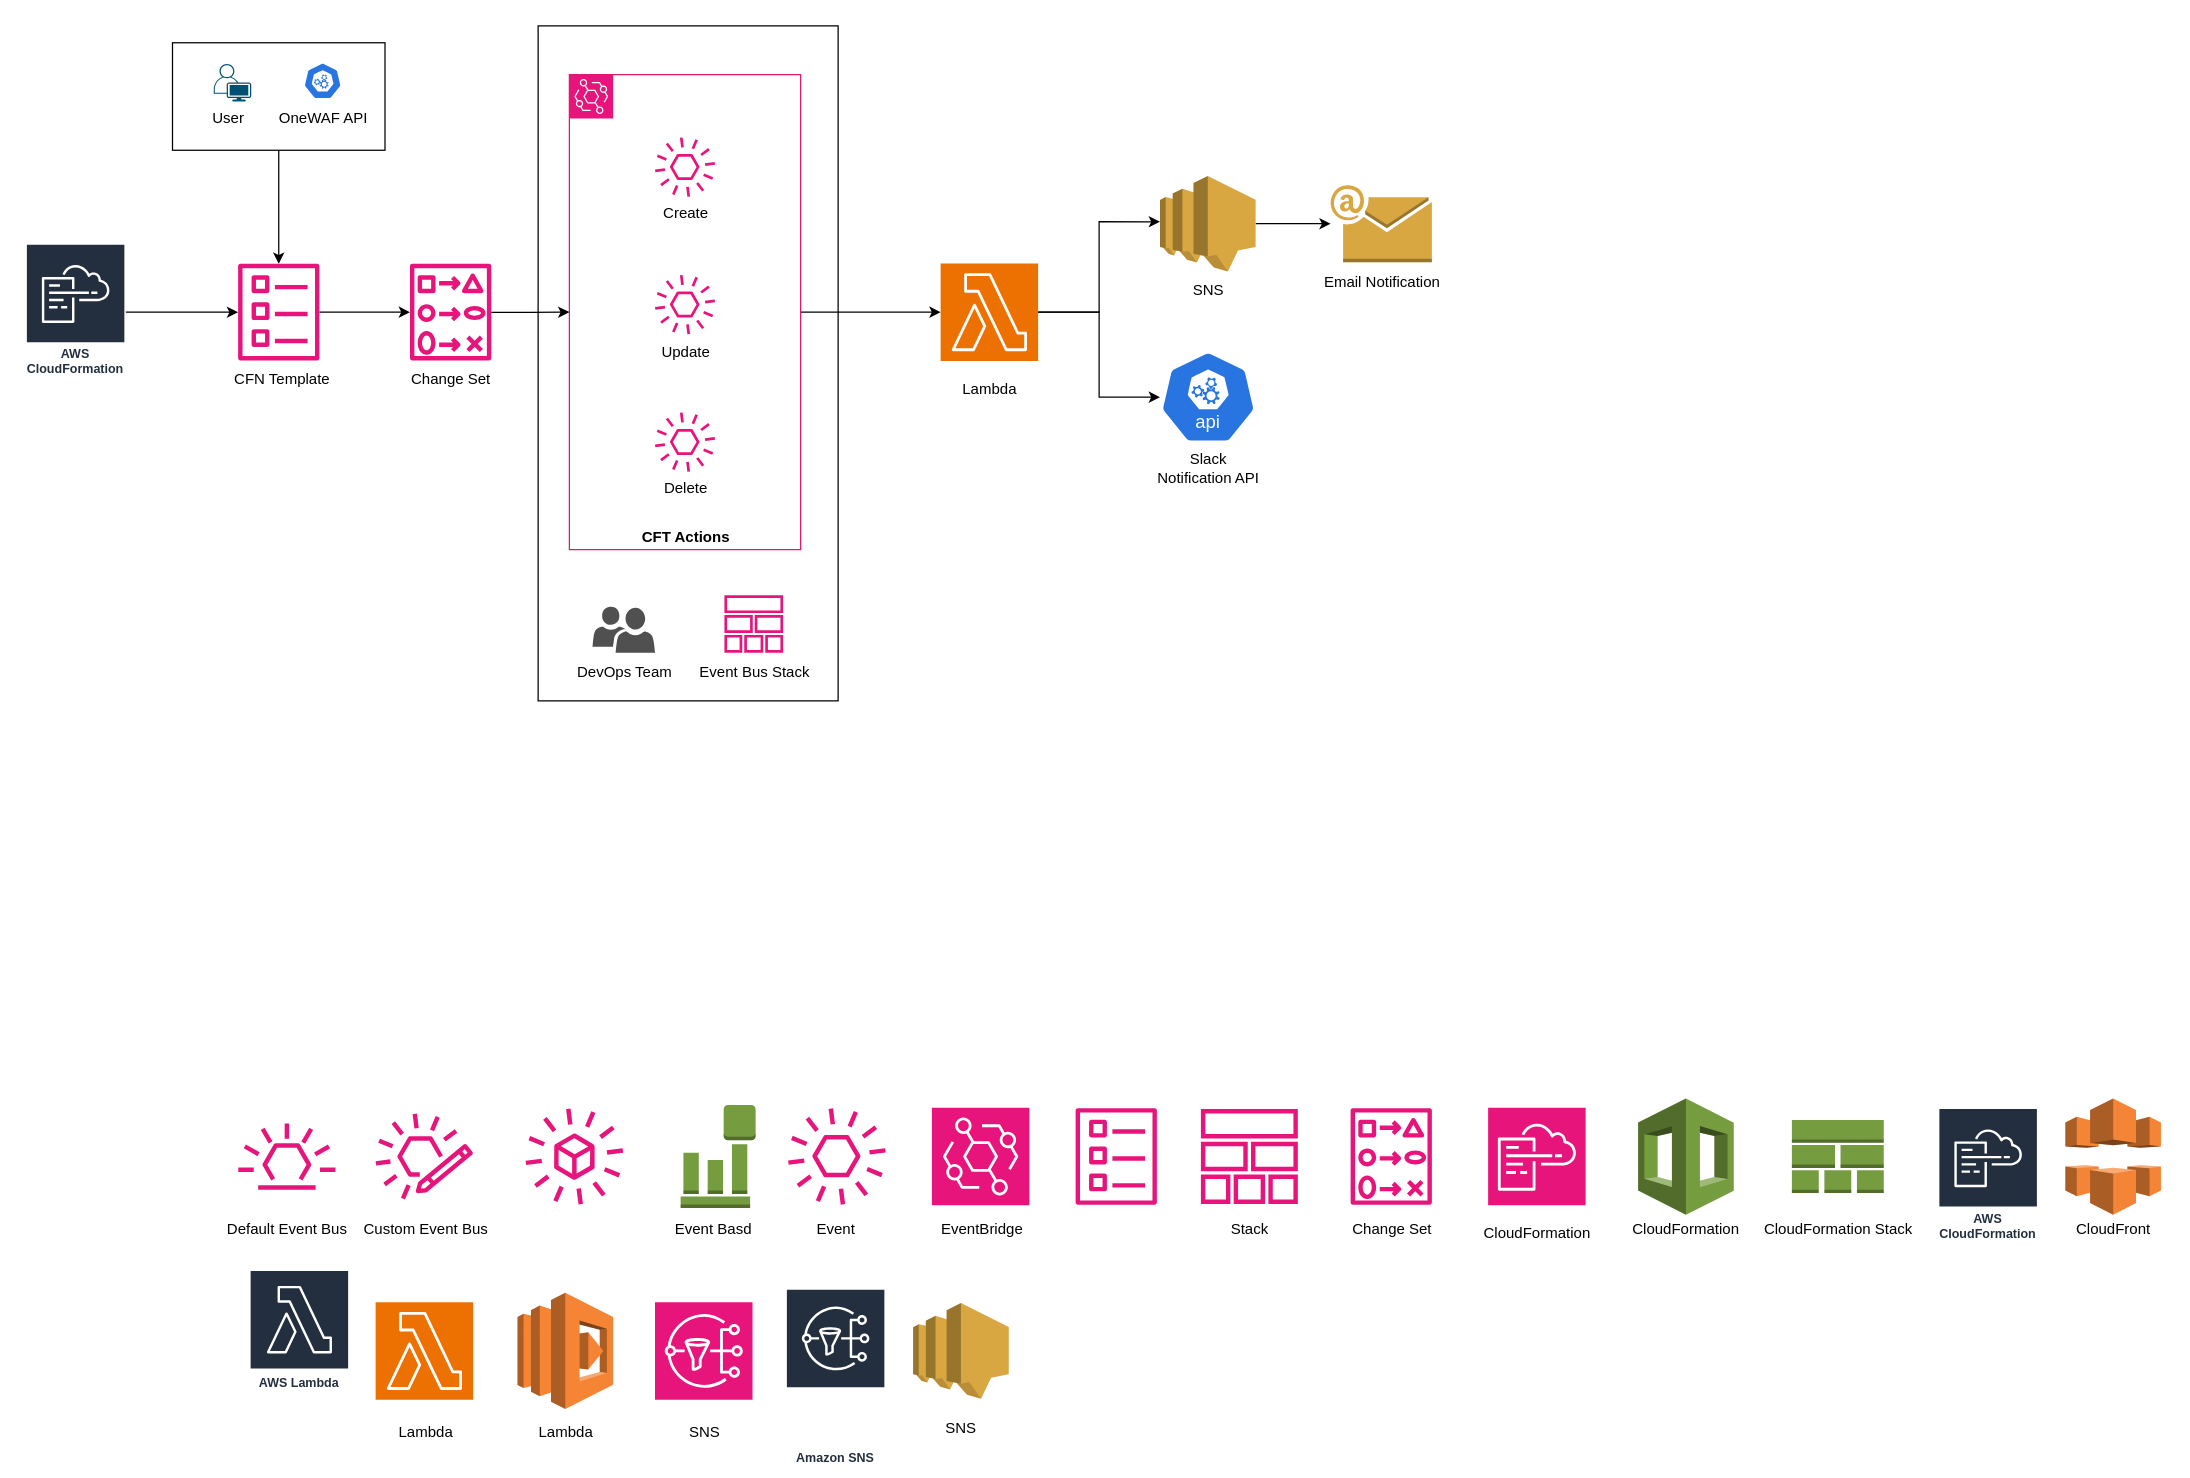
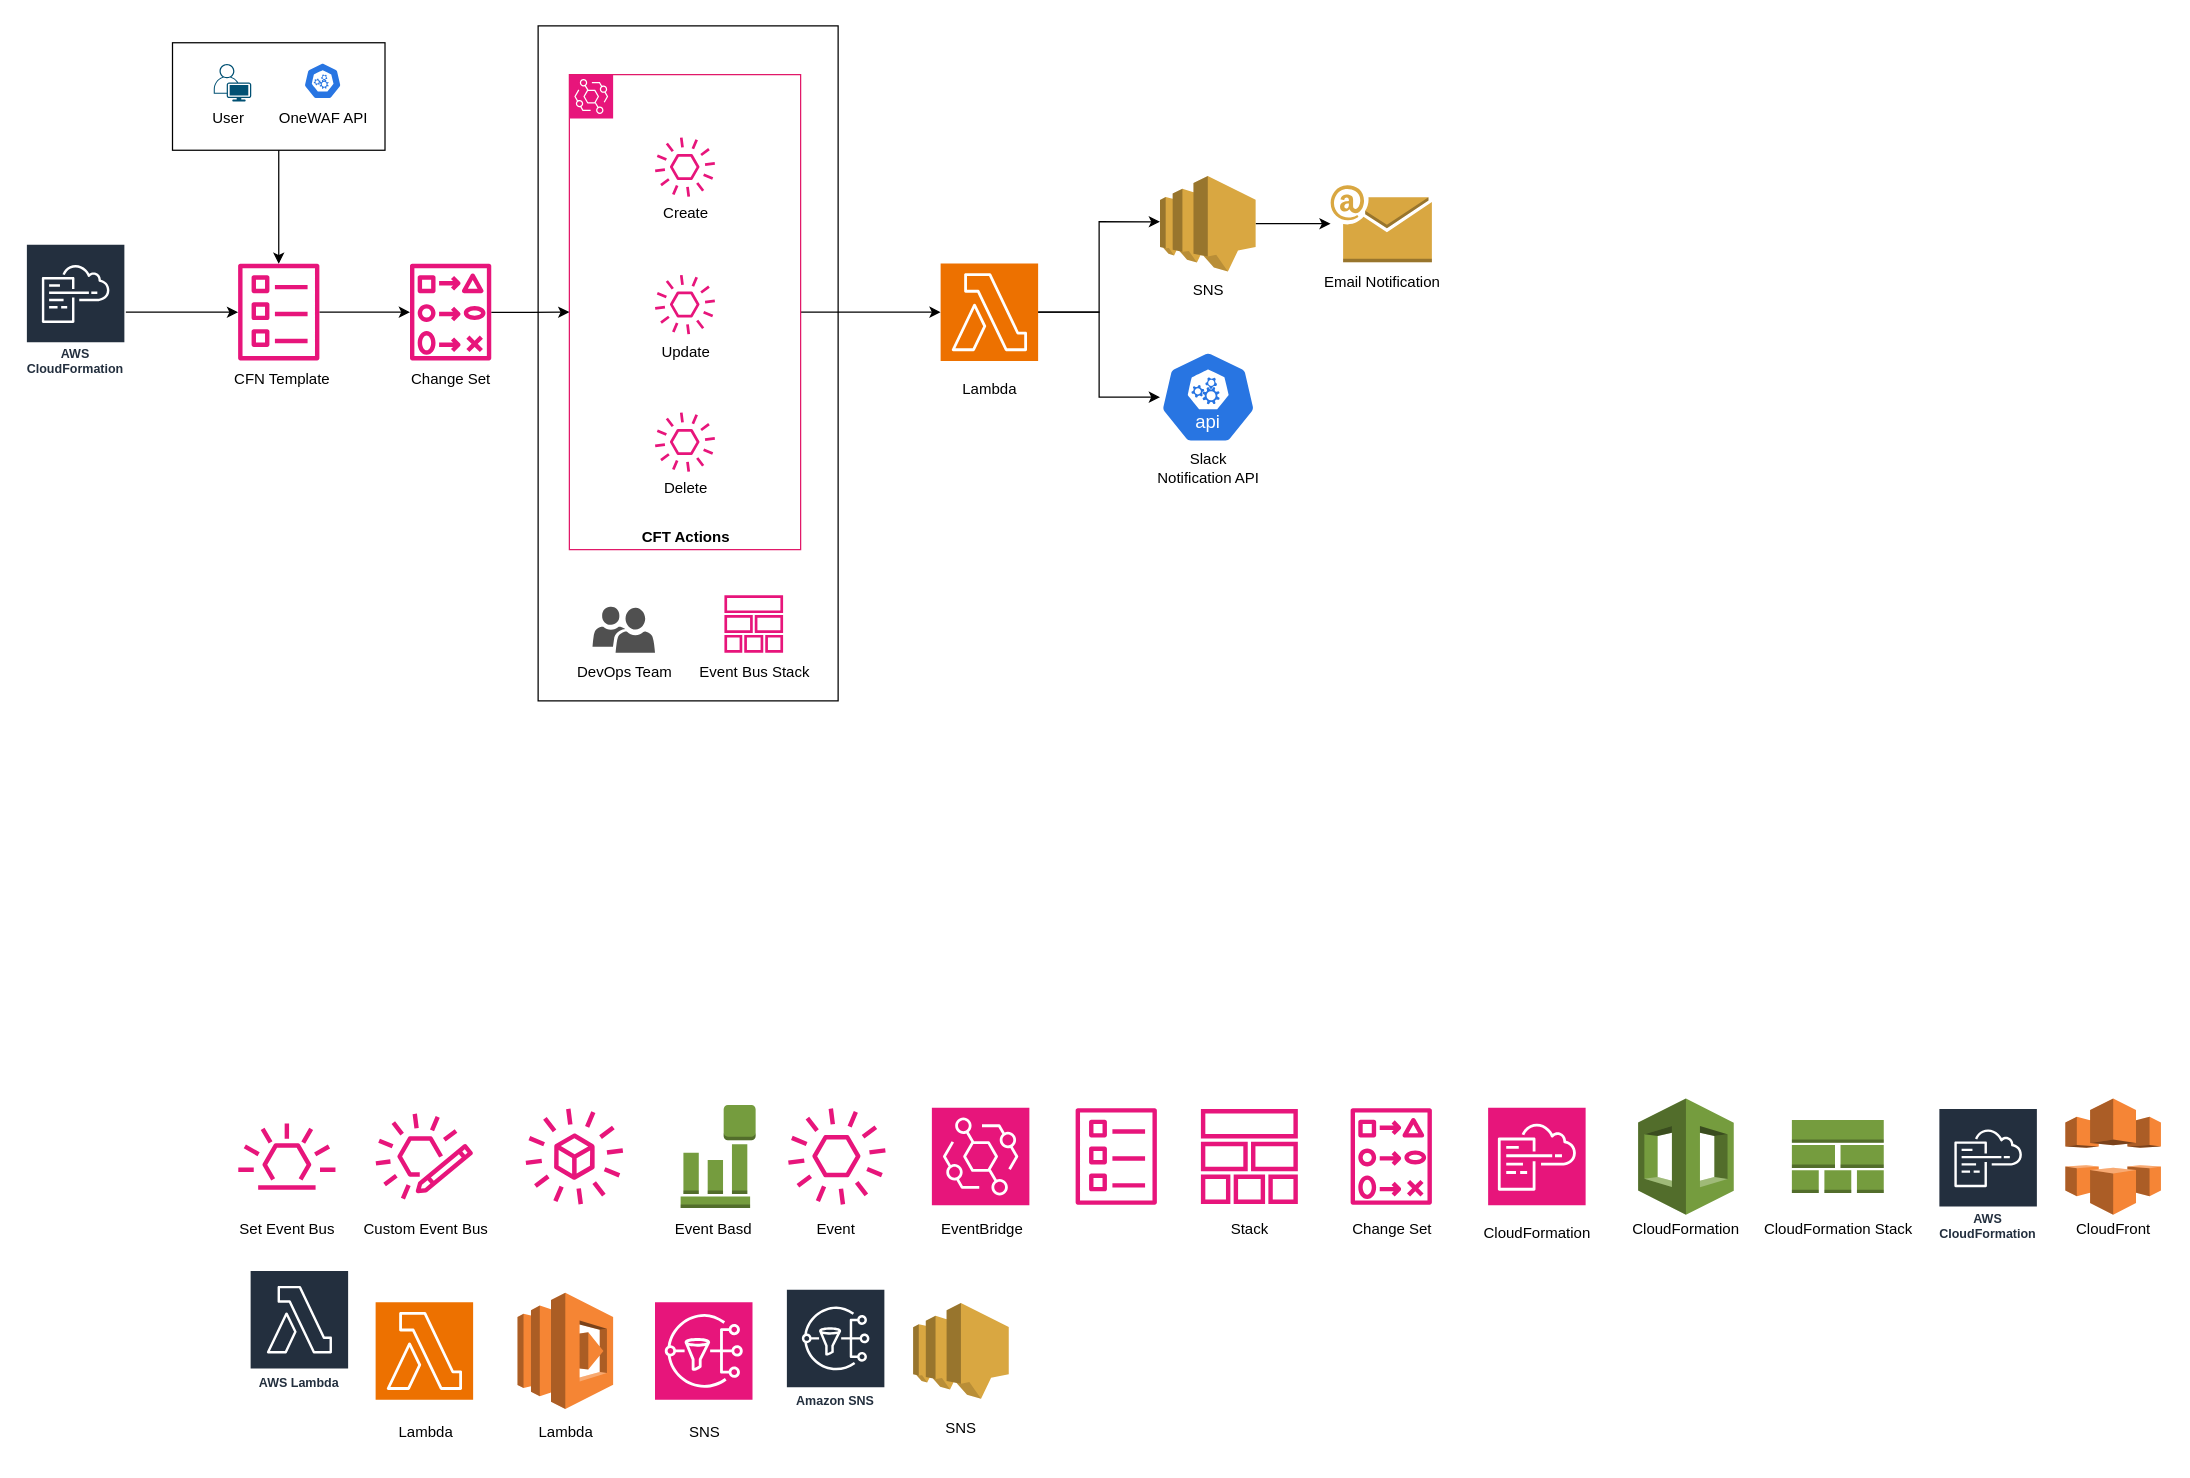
node "Default Event Bus": label "Default Event Bus" -> "Set Event Bus"
node "Amazon SNS": size 100x181 -> 100x125
